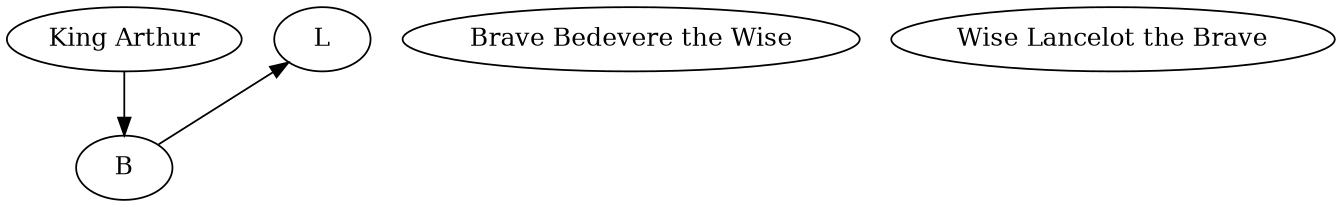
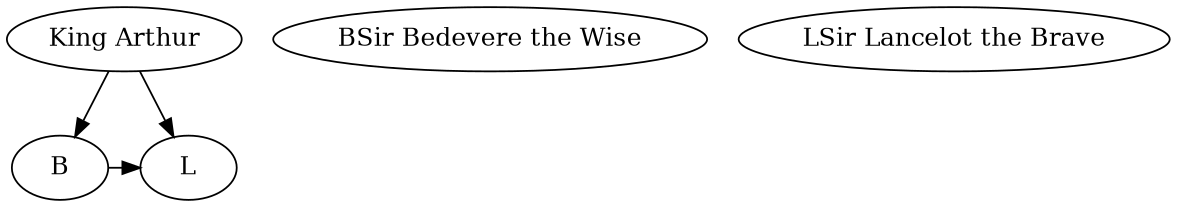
node "Brave Bedevere the Wise": label "Brave Bedevere the Wise" -> "BSir Bedevere the Wise"
node "Wise Lancelot the Brave": label "Wise Lancelot the Brave" -> "LSir Lancelot the Brave"
edge "King Arthur" -> "L": added
